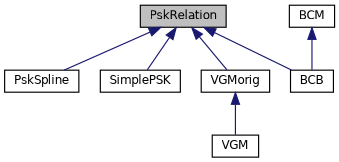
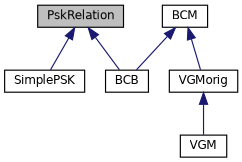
edge "VGMorig" -> "PskRelation": now "VGMorig" -> "BCM"
node "PskSpline": removed
